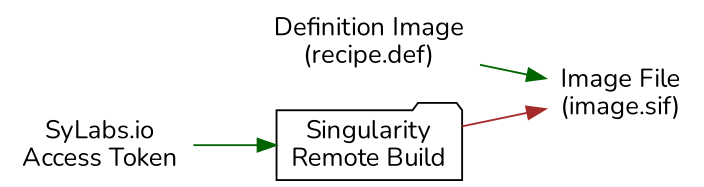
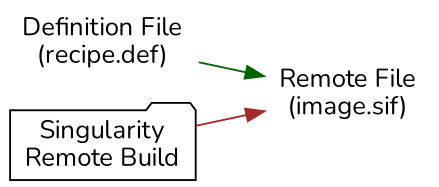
node "Definition Image (recipe.def)": label "Definition Image (recipe.def)" -> "Definition File (recipe.def)"
node "Image File (image.sif)": label "Image File (image.sif)" -> "Remote File (image.sif)"
node "SyLabs.io Access Token": removed
